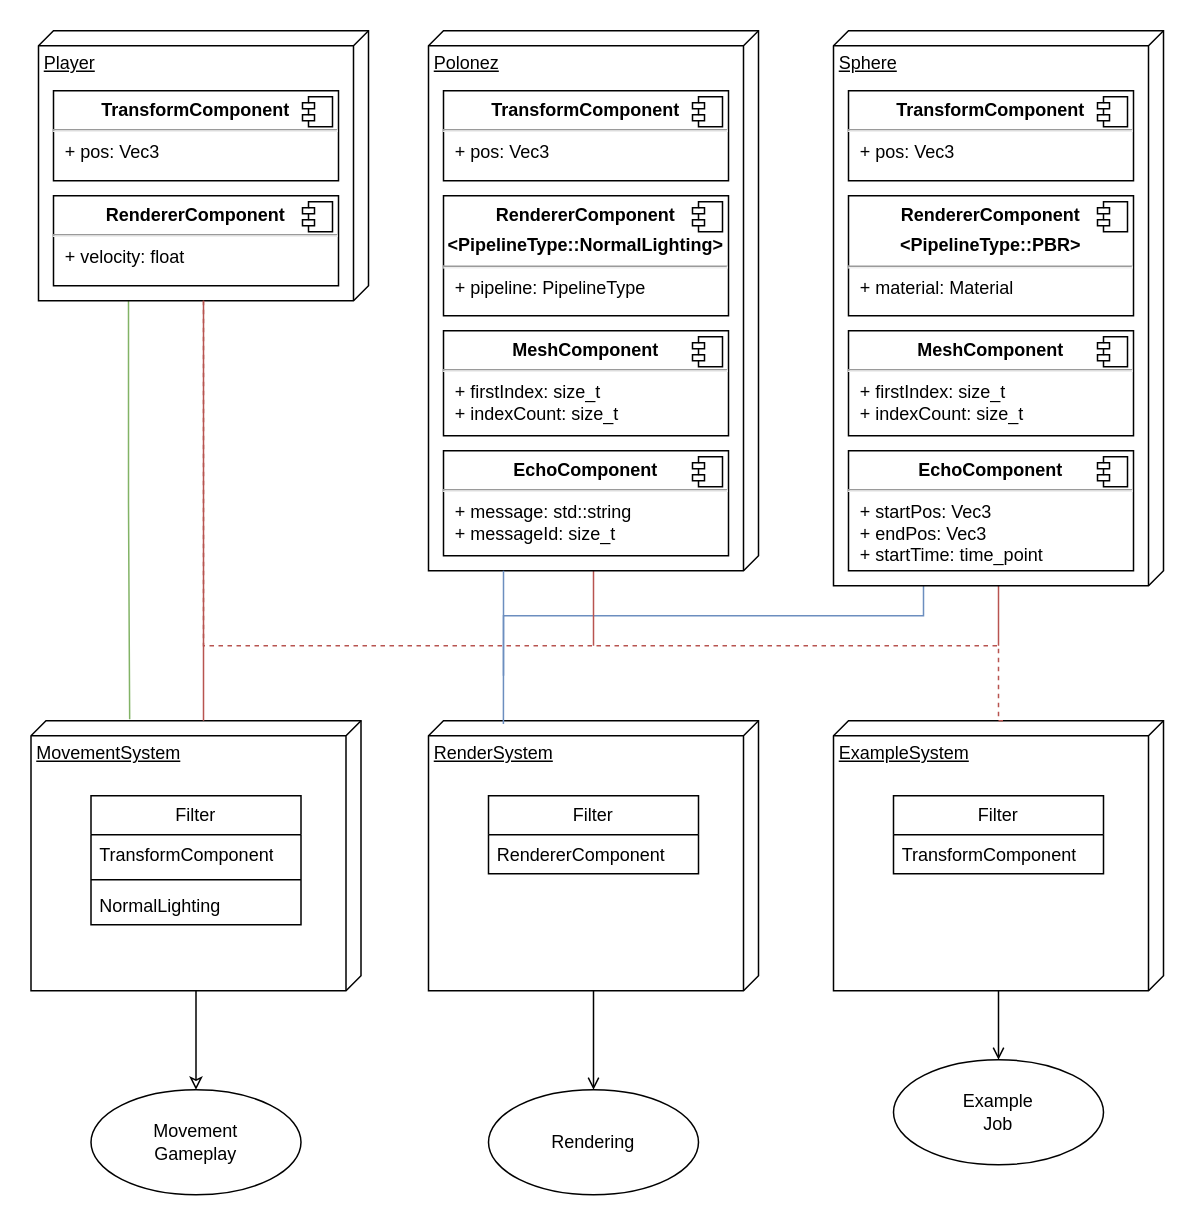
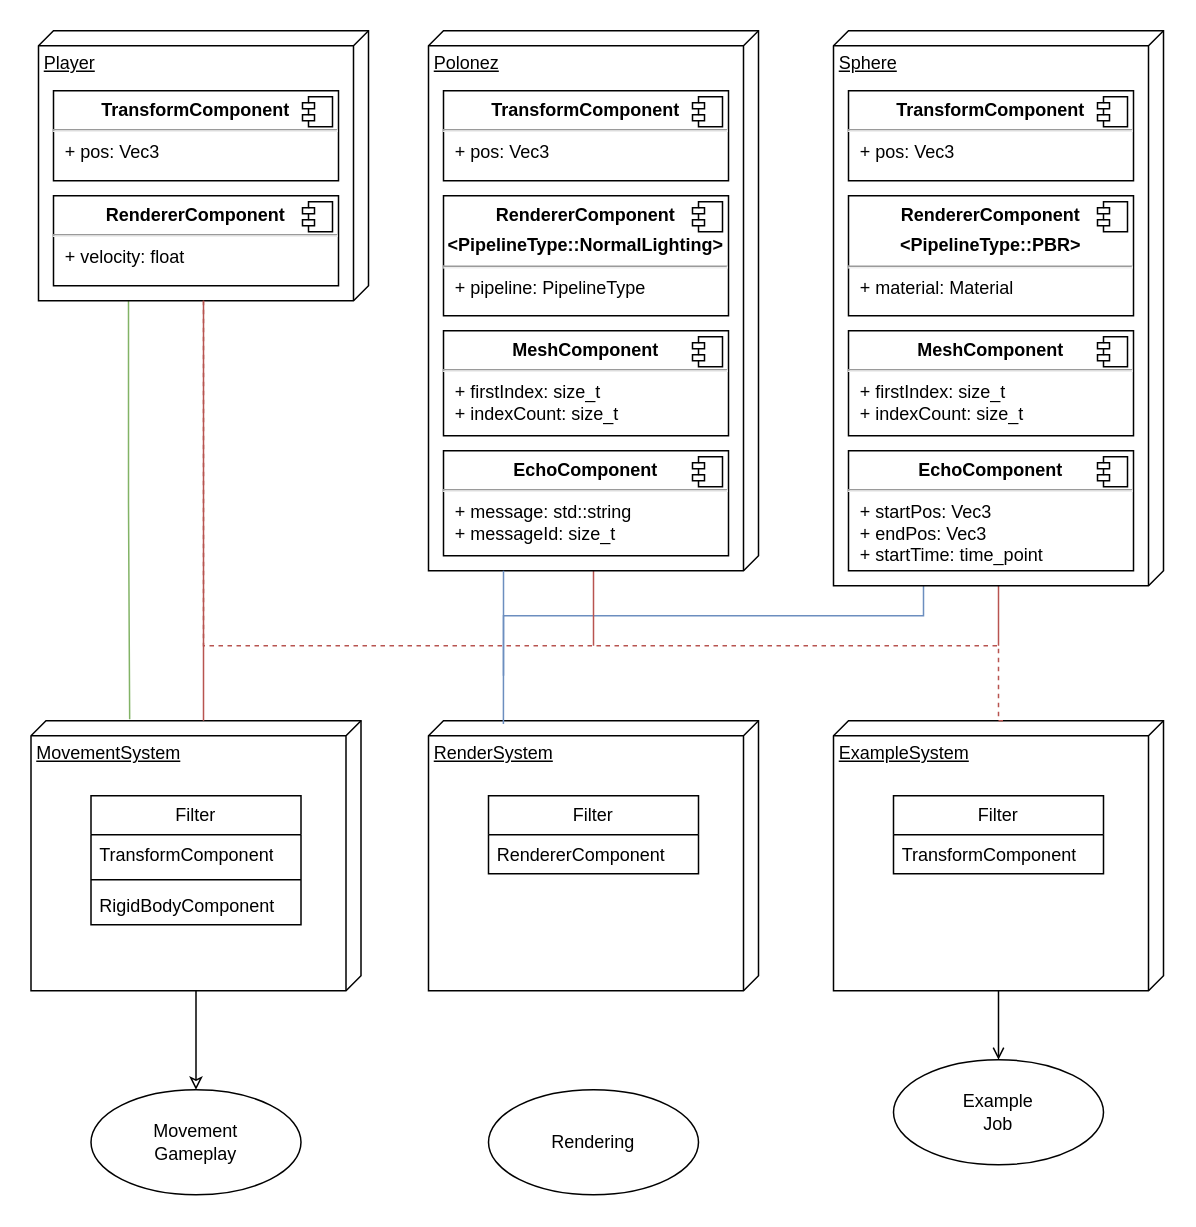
node "NormalLighting": label "NormalLighting" -> "RigidBodyComponent"
edge "RenderSystem" -> "Rendering": removed
